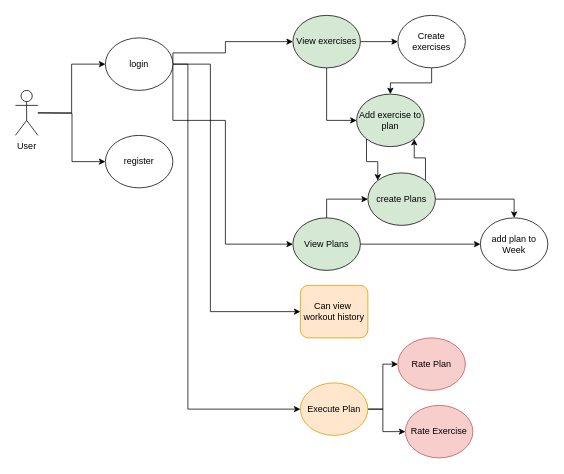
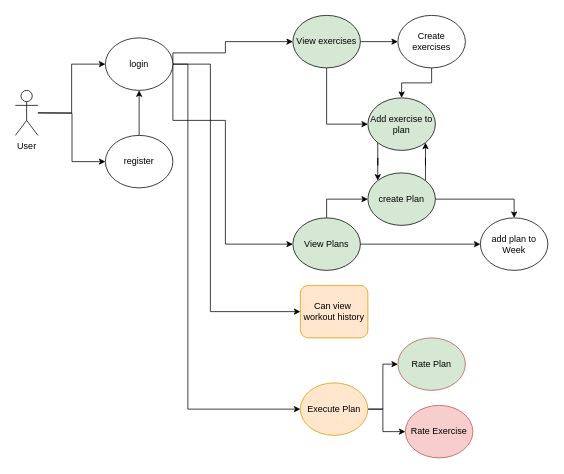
edge "register" -> "login": added
node "Add exercise to plan": moved (390, 120) -> (402, 124)
node "create Plans": label "create Plans" -> "create Plan"
node "Rate Plan": fillcolor #f8cecc -> #d5e8d4
